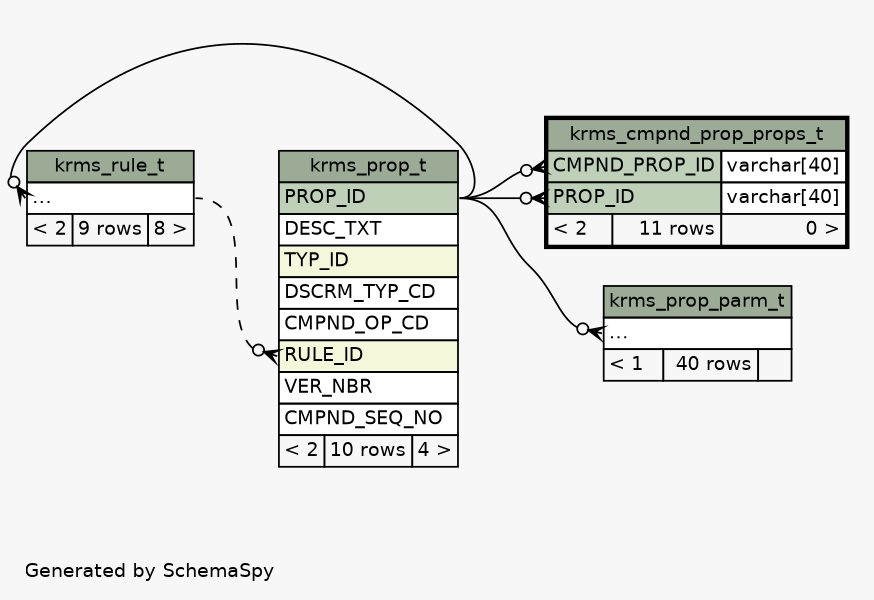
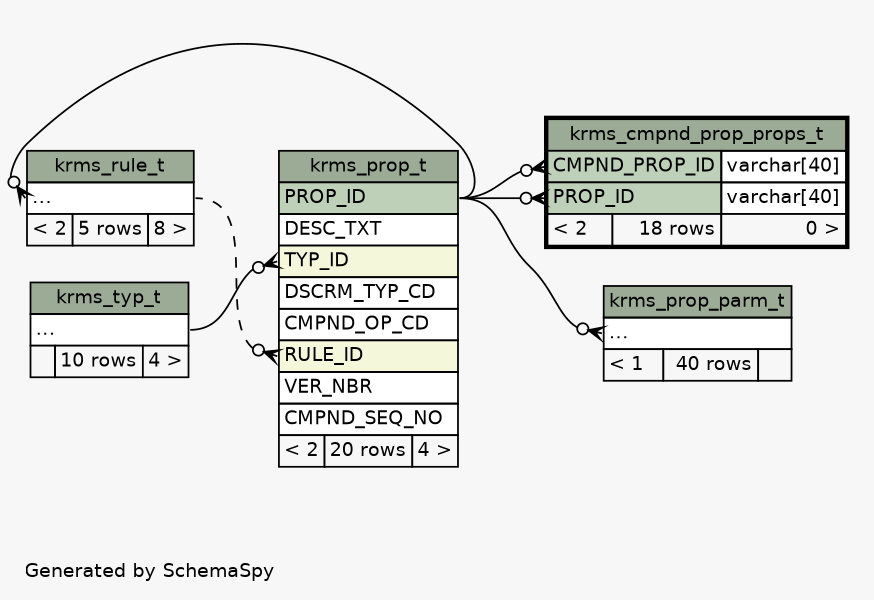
node "krms_rule_t": text "9 rows" -> "5 rows"
node "krms_cmpnd_prop_props_t": text "11 rows" -> "18 rows"
node "krms_typ_t": added
node "krms_prop_t": text "10 rows" -> "20 rows"
